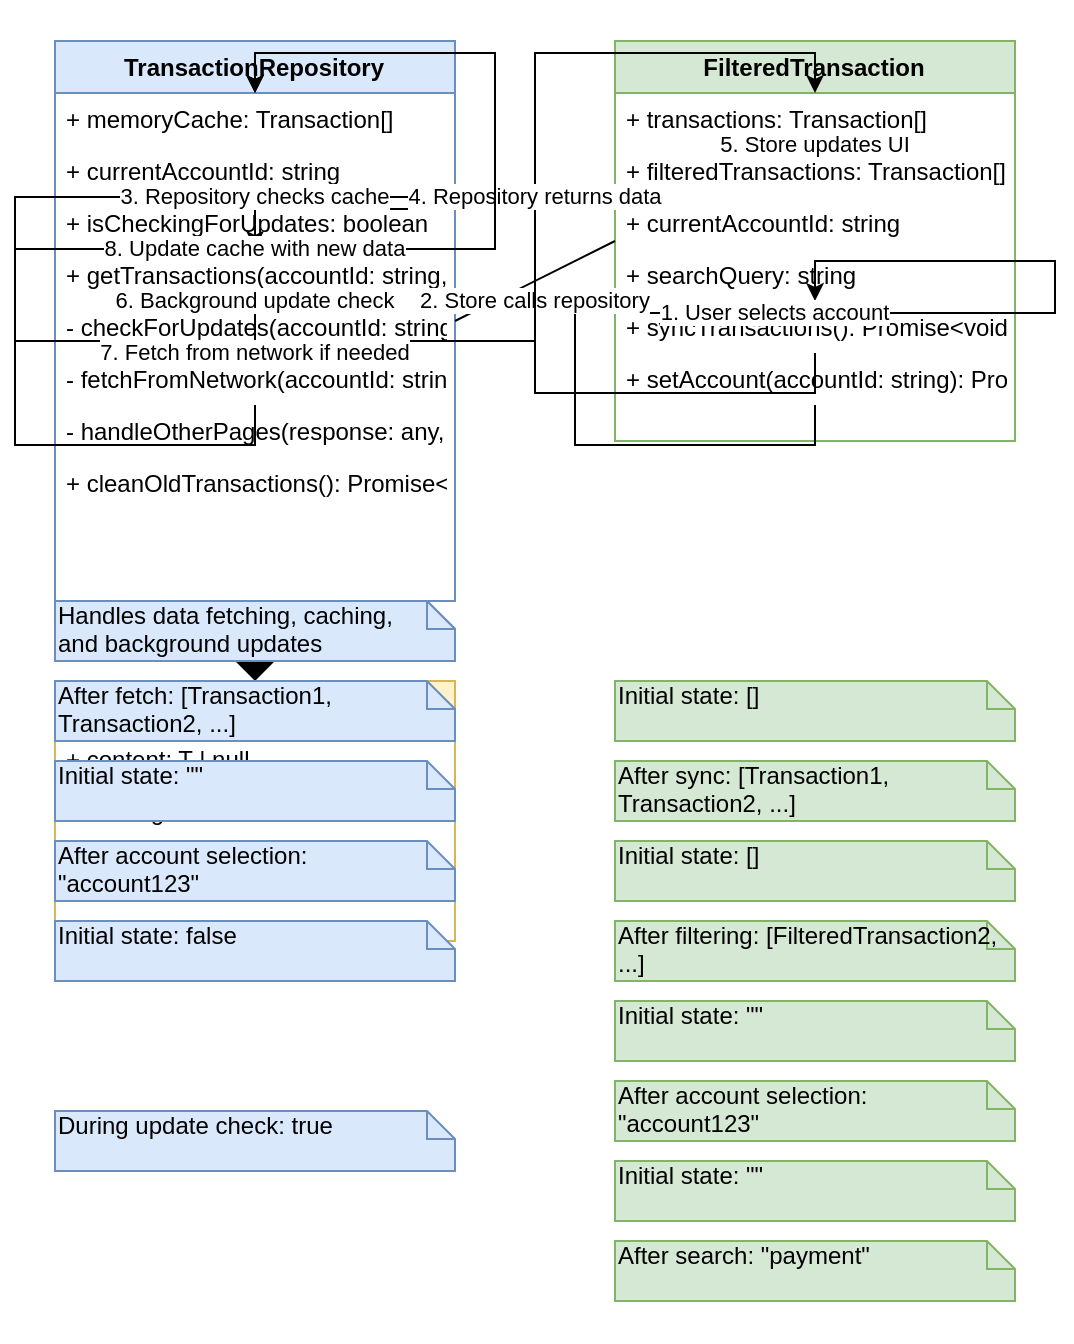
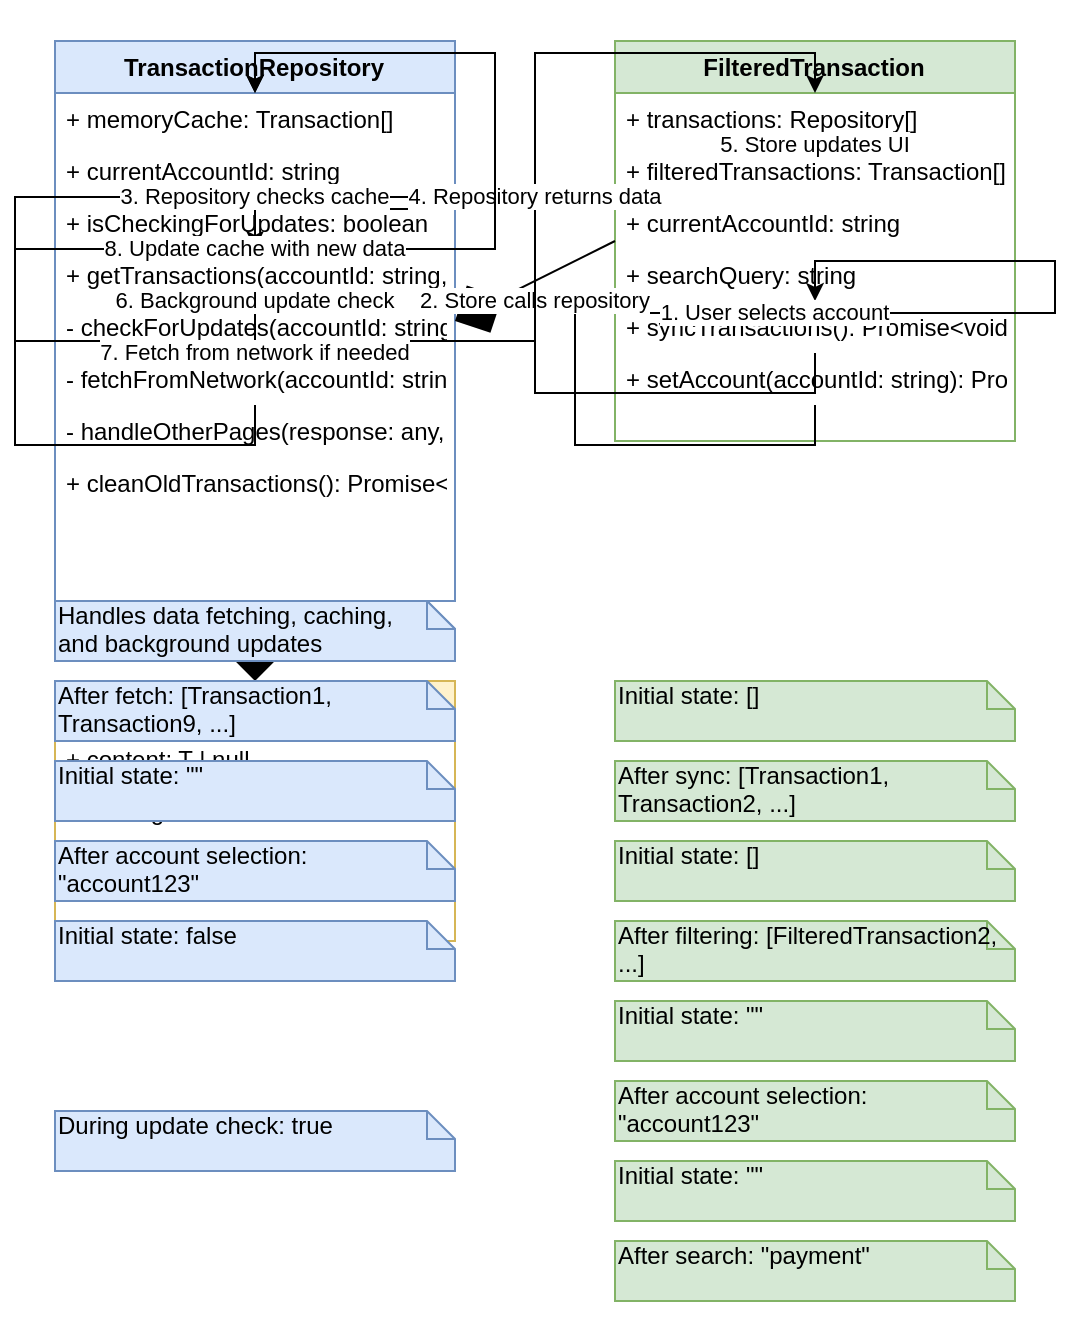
node "+ transactions: Transaction[]": label "+ transactions: Transaction[]" -> "+ transactions: Repository[]"
edge "FilteredTransaction" -- "TransactionRepository": arrowhead none -> diamond
node "After fetch: [Transaction1, Transaction2, ...]": label "After fetch: [Transaction1, Transaction2, ...]" -> "After fetch: [Transaction1, Transaction9, ...]"
